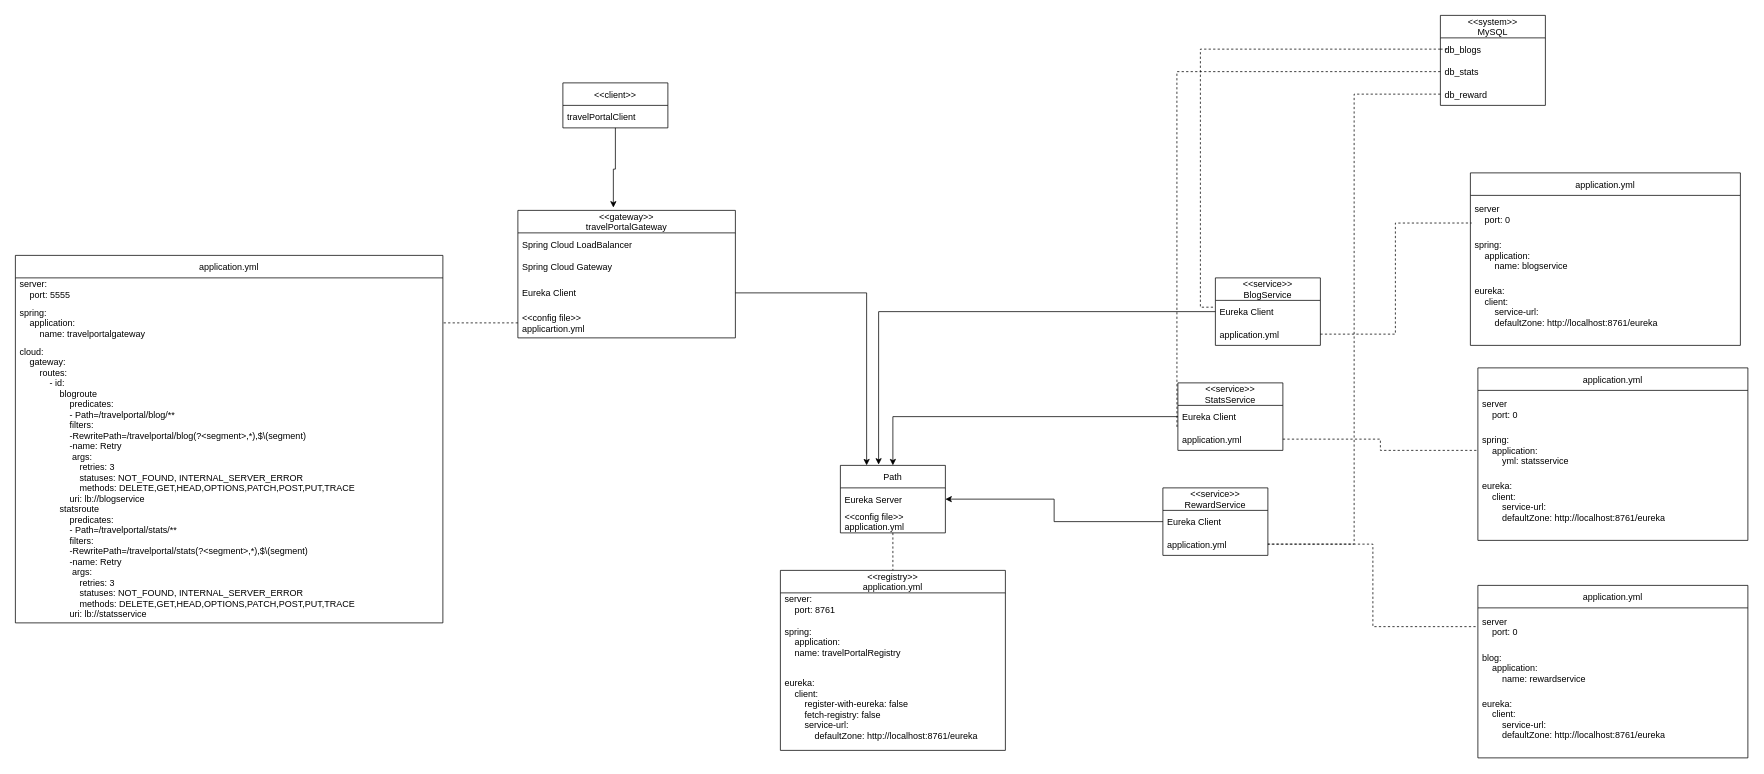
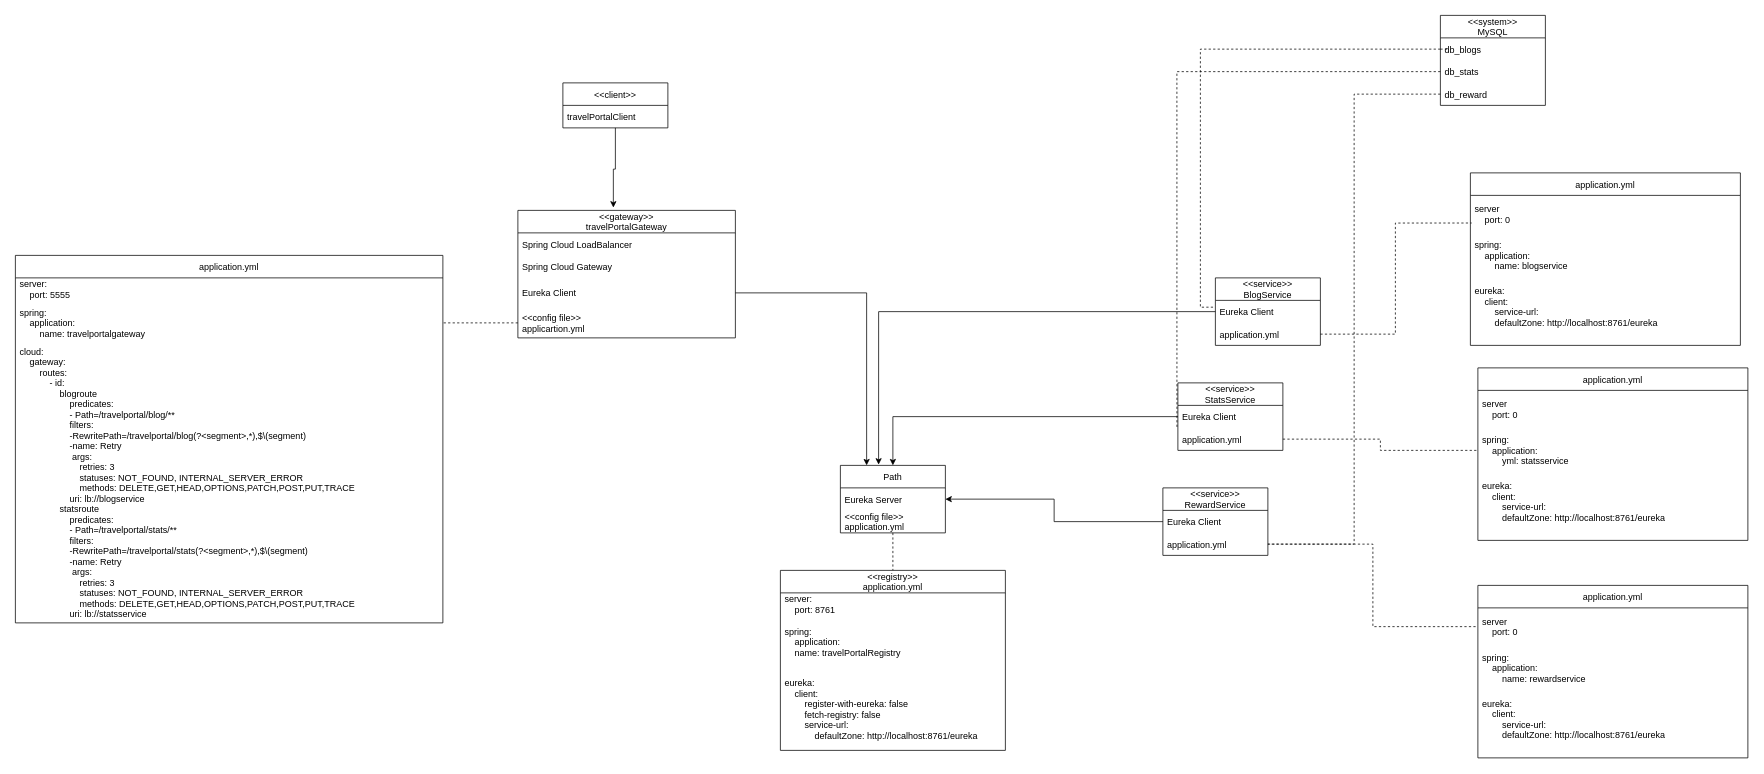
node "blog: application: name: rewardservice": label "blog: application: name: rewardservice" -> "spring: application: name: rewardservice"
